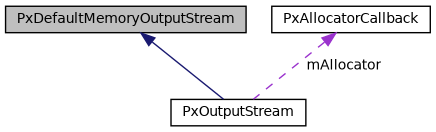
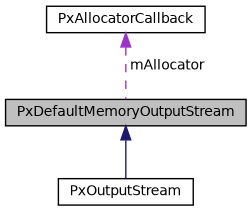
edge "PxOutputStream" -> "PxAllocatorCallback": now "PxDefaultMemoryOutputStream" -> "PxAllocatorCallback"
